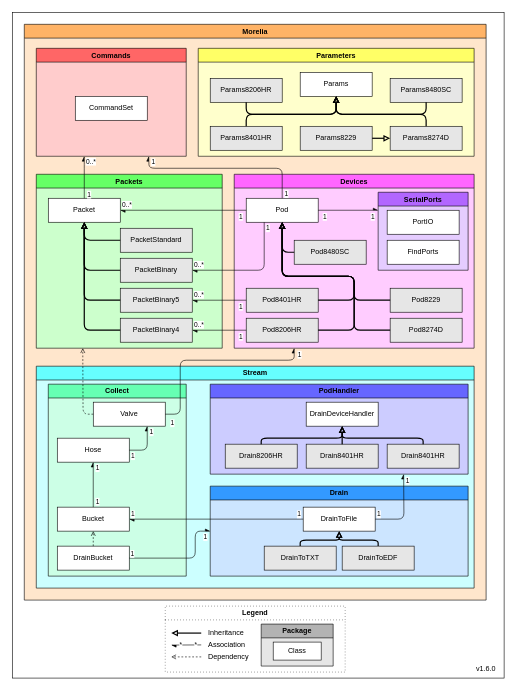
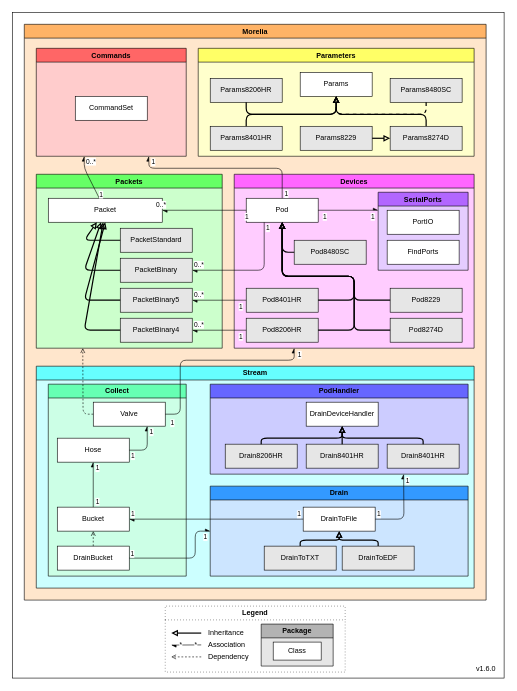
edge "Params8480SC" -> "Params": style solid -> dashed
node "Packet": size 72x24 -> 114x24
